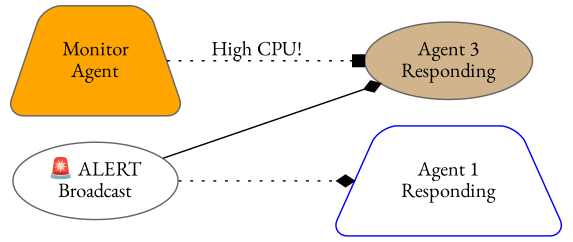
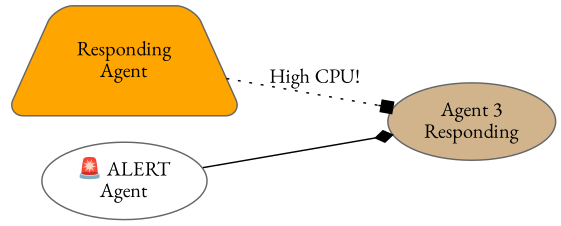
node "Monitor Agent": label "Monitor Agent" -> "Responding Agent"
node "🚨 ALERT Broadcast": label "🚨 ALERT Broadcast" -> "🚨 ALERT Agent"
node "Agent 1 Responding": removed
